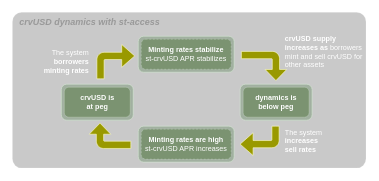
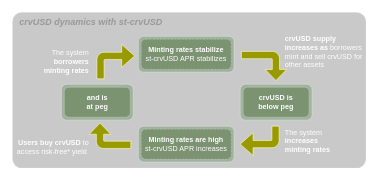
node "crvUSD dynamics with st-access": label "crvUSD dynamics with st-access" -> "crvUSD dynamics with st-crvUSD"
node "crvUSD is at peg": label "crvUSD is at peg" -> "and is at peg"
node "dynamics is below peg": label "dynamics is below peg" -> "crvUSD is below peg"
node "The system increases sell rates": label "The system increases sell rates" -> "The system increases minting rates"
node "Users buy crvUSD to access risk-free* yield": added
